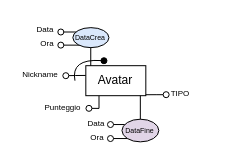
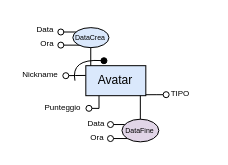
node "Avatar": fillcolor #ffffff -> #dae8fc
